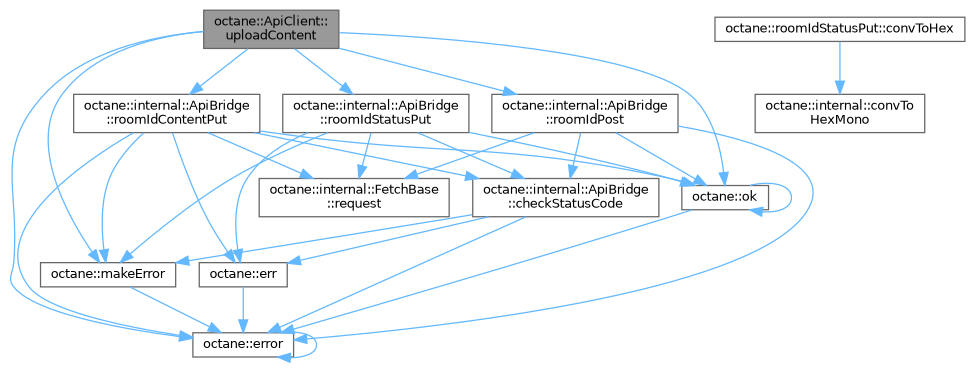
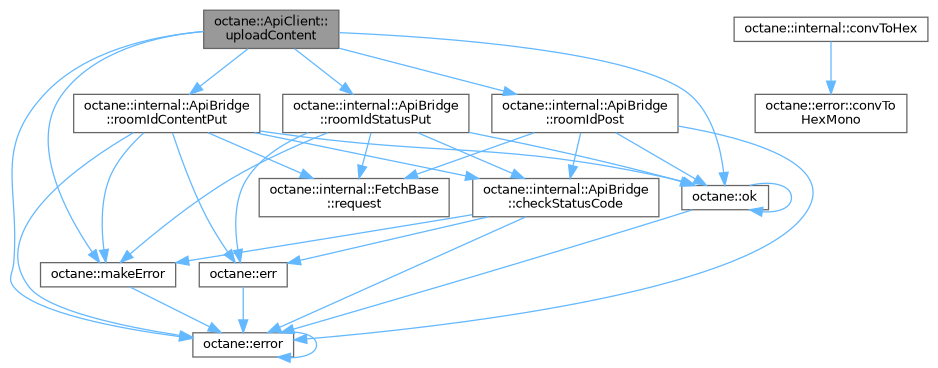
node "octane::roomIdStatusPut::convToHex": label "octane::roomIdStatusPut::convToHex" -> "octane::internal::convToHex"
node "octane::internal::convTo HexMono": label "octane::internal::convTo HexMono" -> "octane::error::convTo HexMono"
